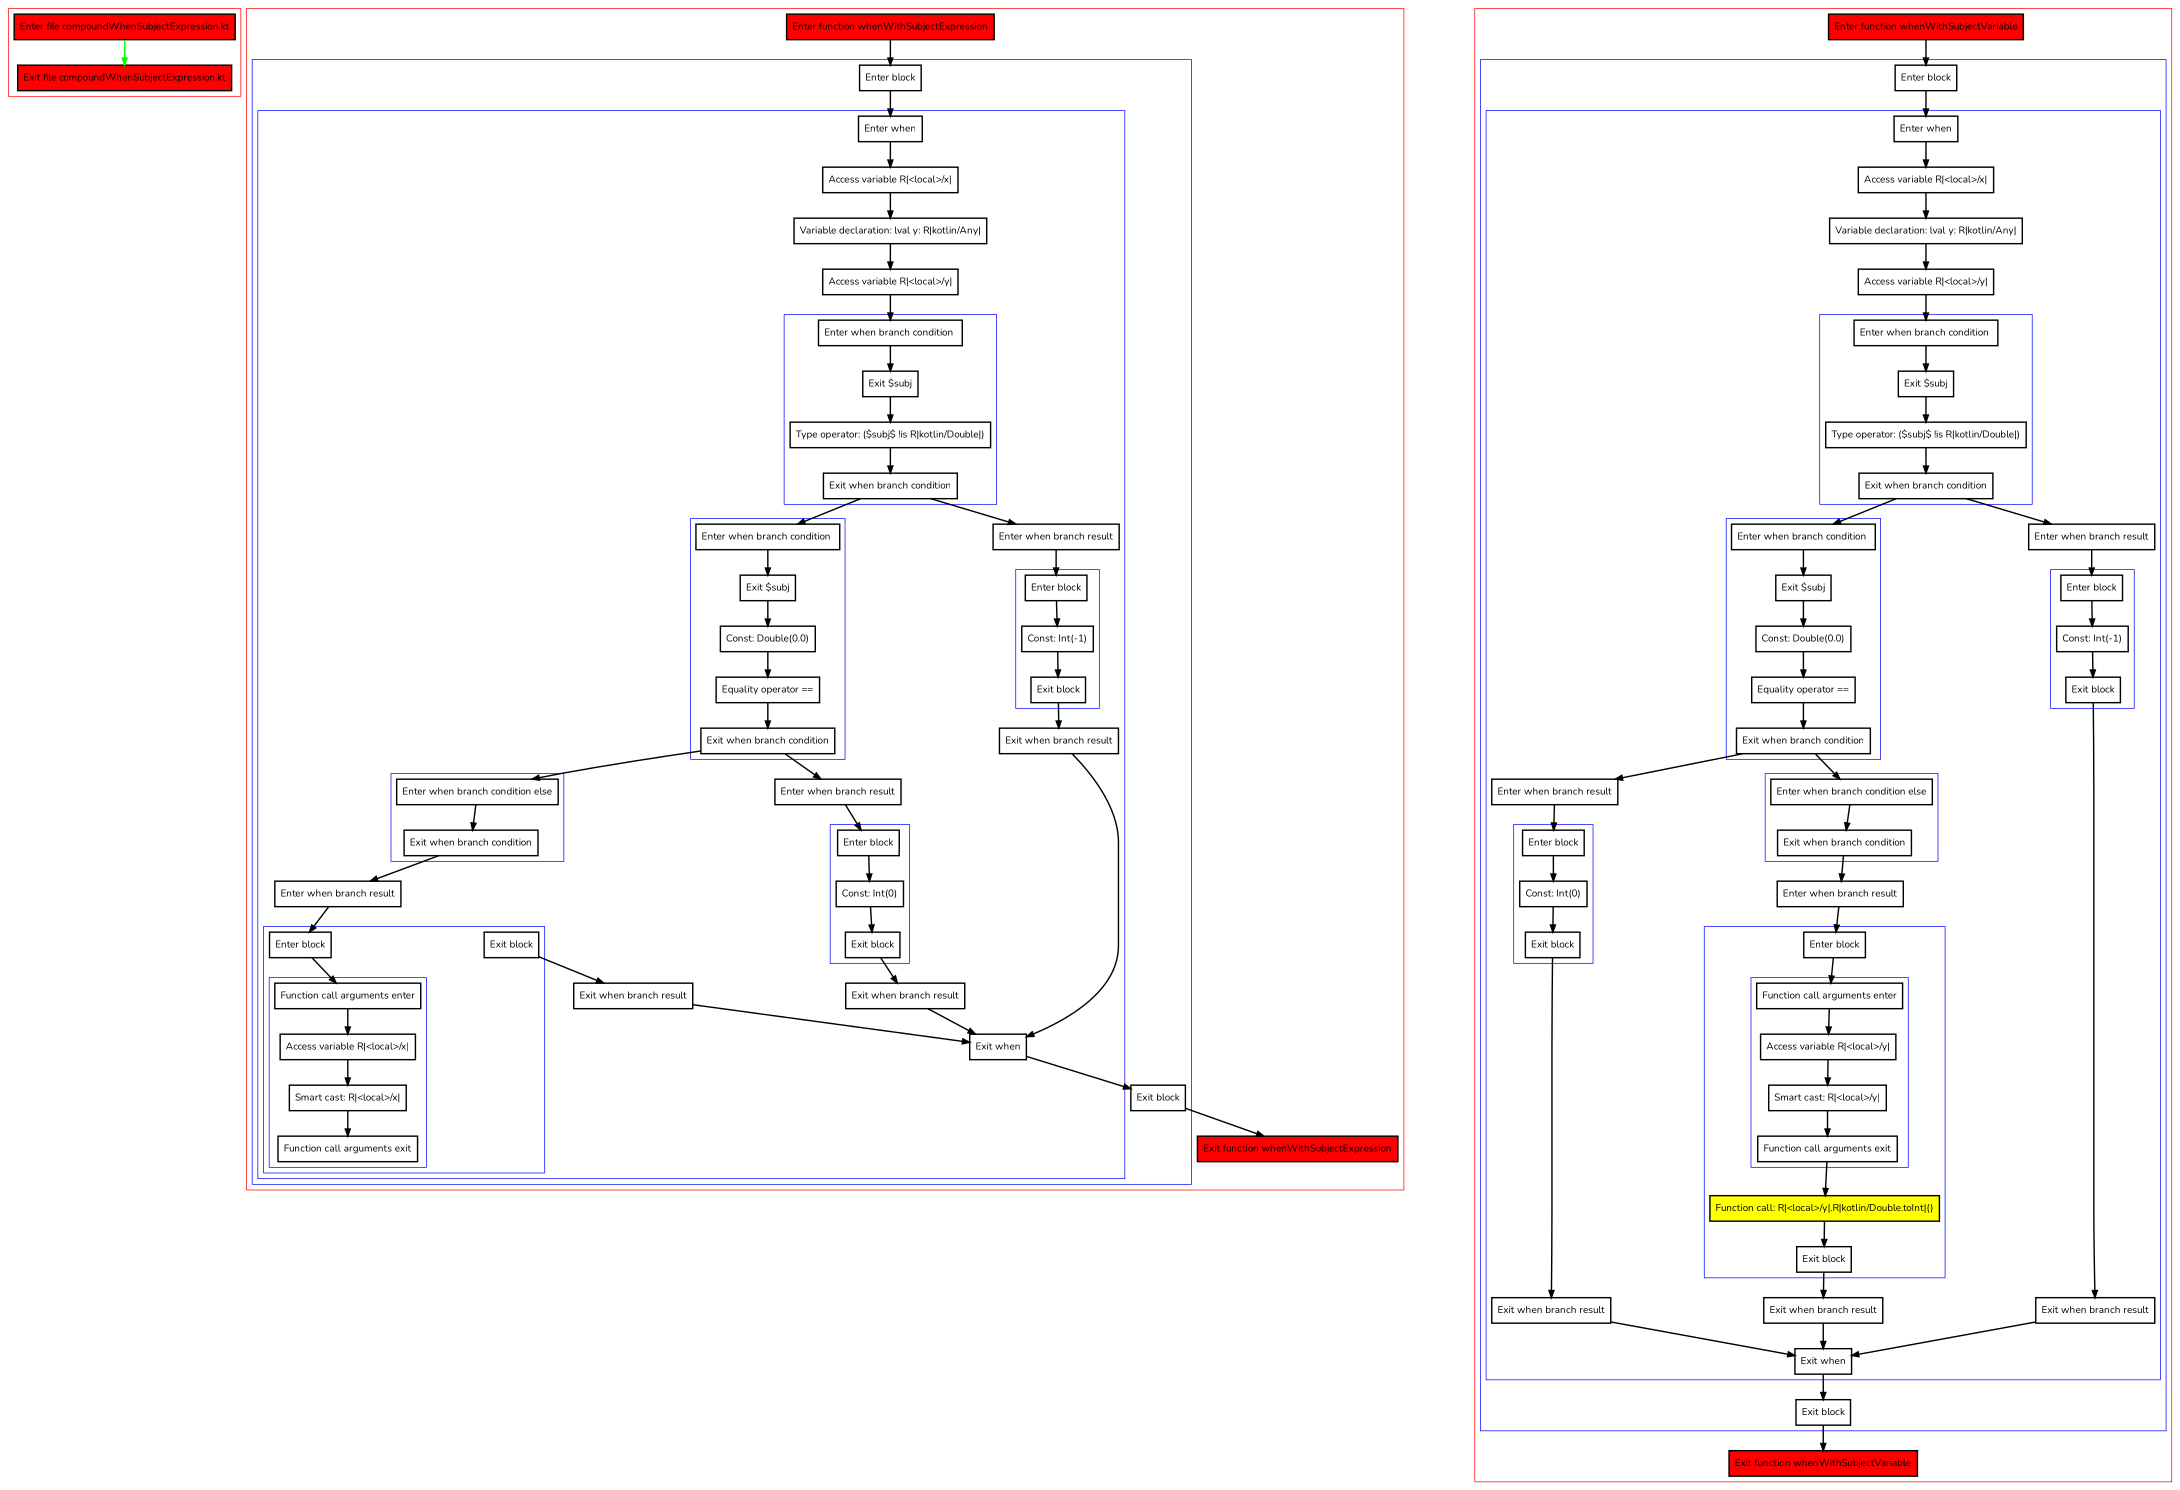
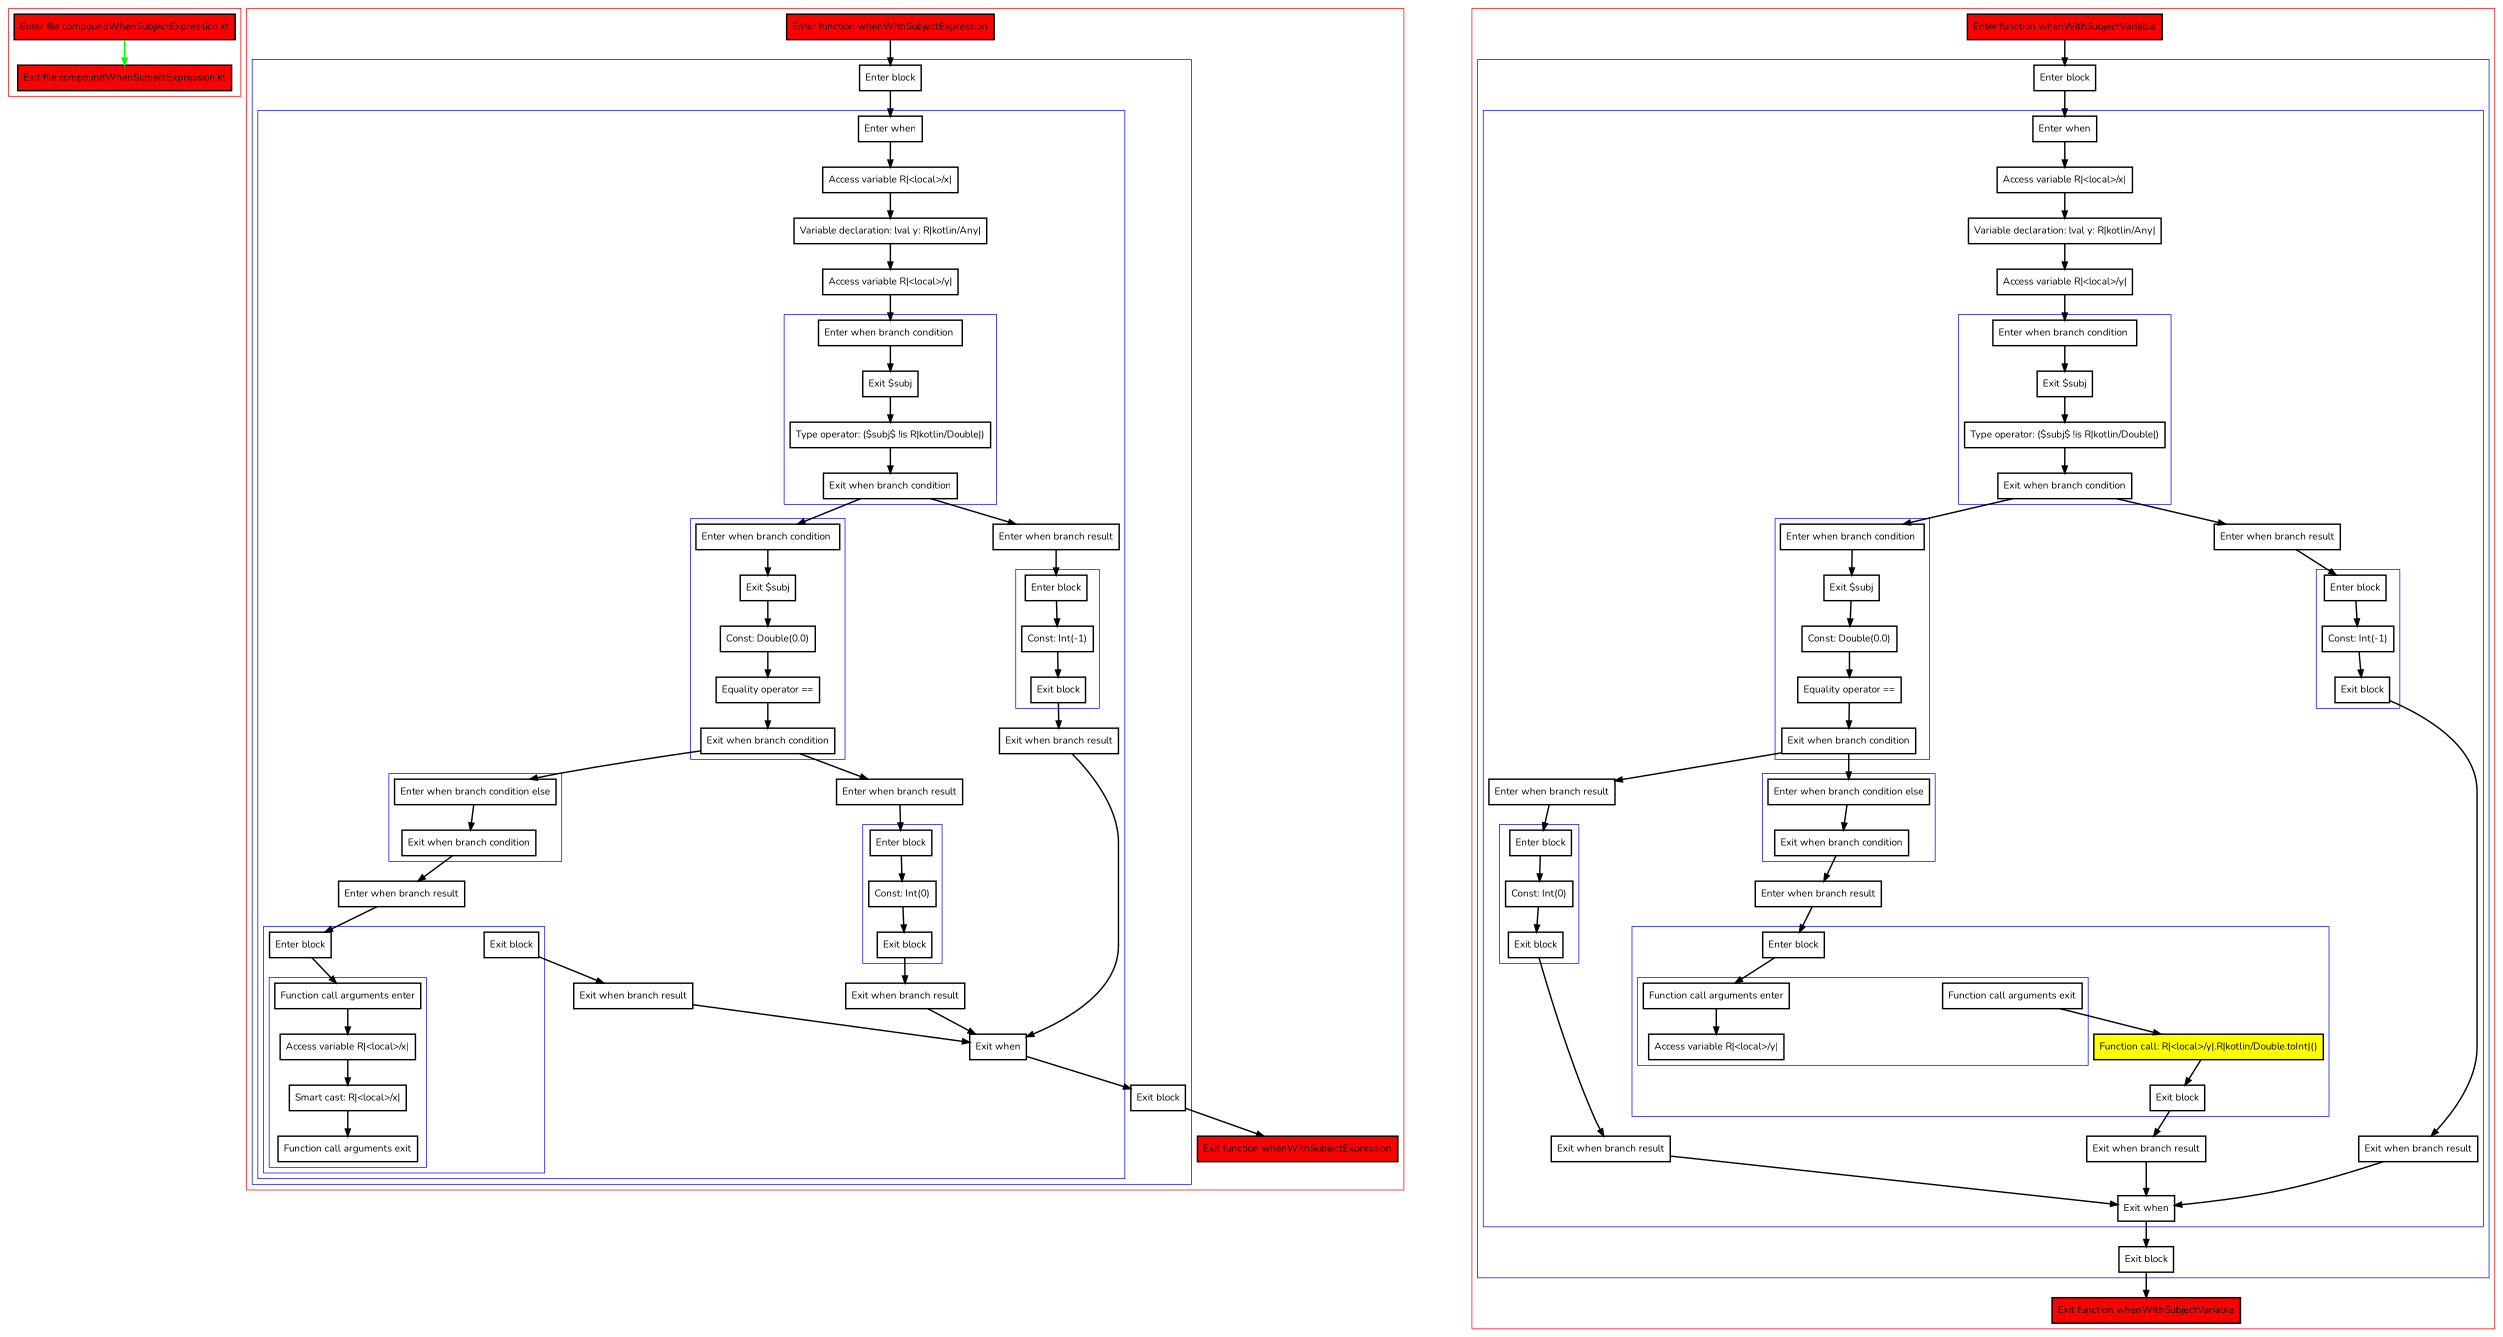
node "Smart cast: R|<local>/y|": removed
